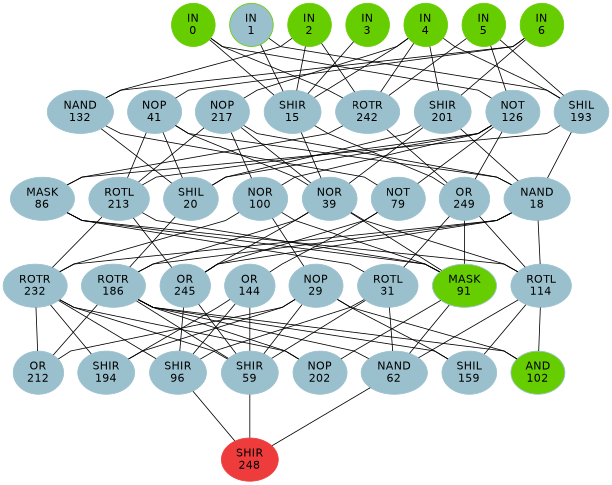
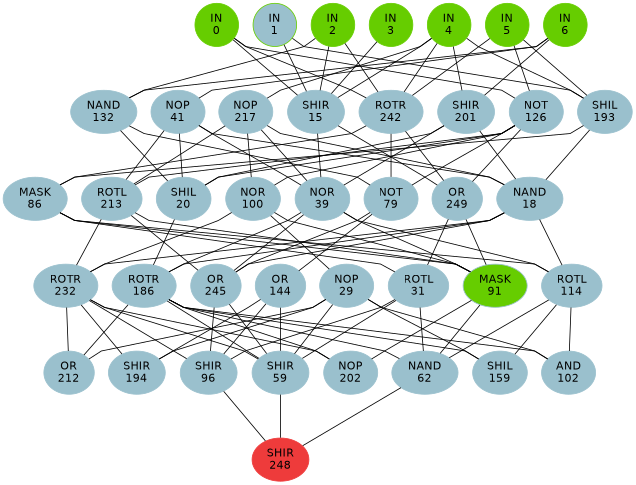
edge "ROTR 242" -- "NOT 79": added
edge "OR 249" -- "ROTL 114": removed
node "AND 102": fillcolor chartreuse3 -> lightblue3
